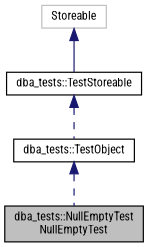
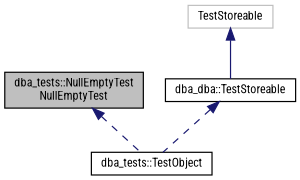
node "Storeable": label "Storeable" -> "TestStoreable"
node "dba_tests::TestStoreable": label "dba_tests::TestStoreable" -> "dba_dba::TestStoreable"
edge "dba_tests::NullEmptyTest NullEmptyTest" -> "dba_tests::TestObject": reversed
